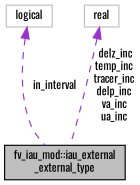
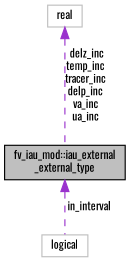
edge "fv_iau_mod::iau_external _external_type" -> "logical": reversed
